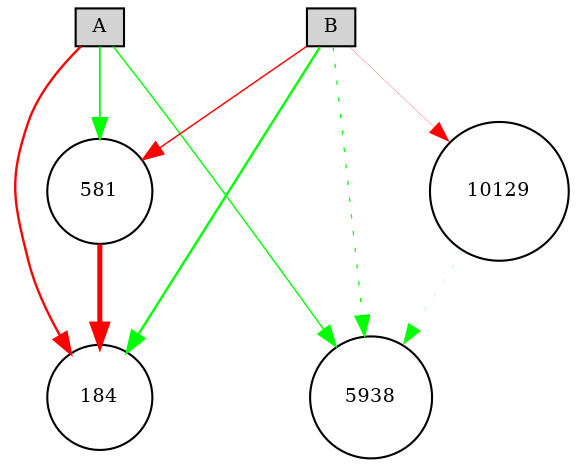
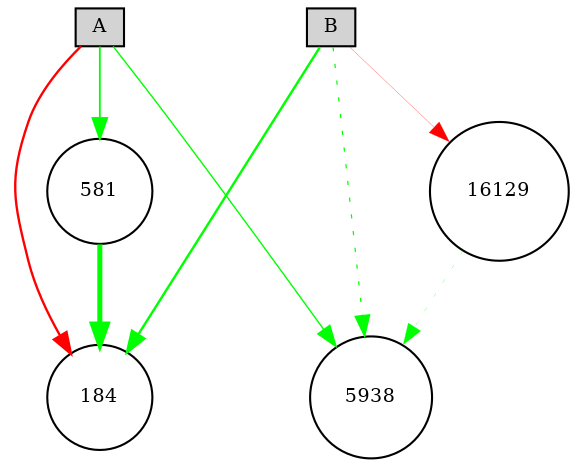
edge "B" -> "581": removed
node "10129": label "10129" -> "16129"
edge "581" -> "184": color red -> green
